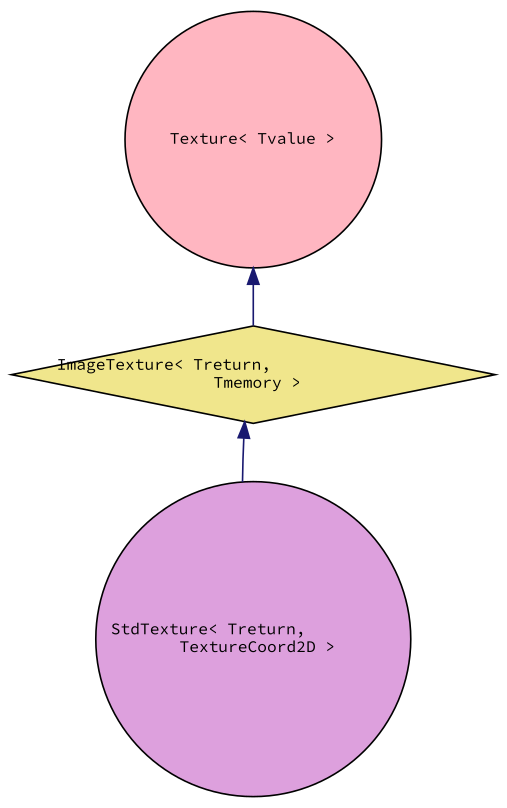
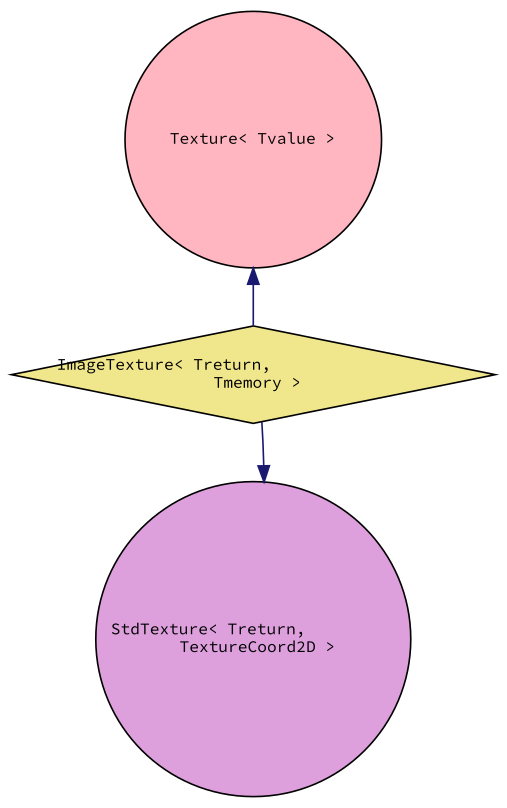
edge "StdTexture< Treturn, TextureCoord2D >" -> "ImageTexture< Treturn, Tmemory >": reversed
